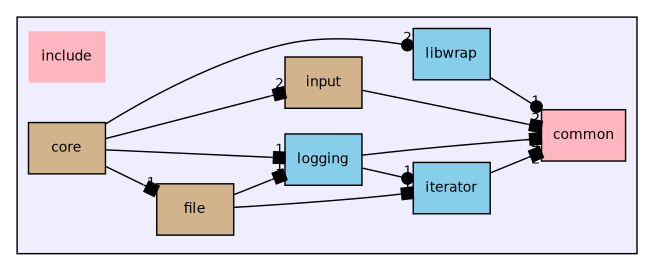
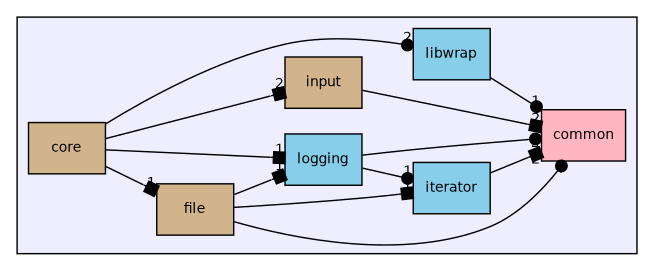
node "include": removed
edge "logging" -> "common": arrowhead box -> dot
edge "file" -> "common": added
